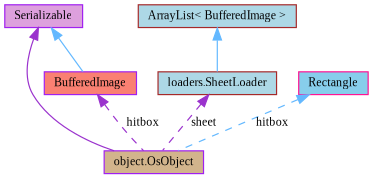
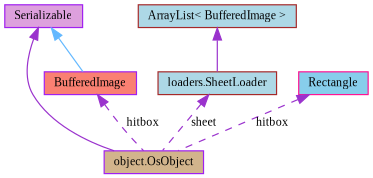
edge "loaders.SheetLoader" -> "ArrayList< BufferedImage >": color steelblue1 -> darkorchid3
edge "object.OsObject" -> "Rectangle": color steelblue1 -> darkorchid3
